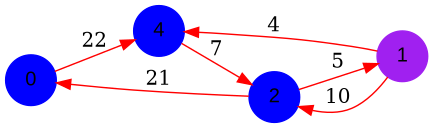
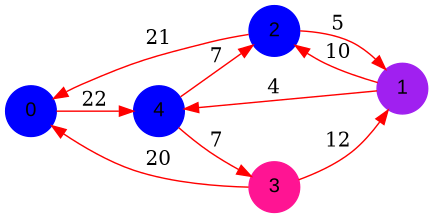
node "3": added
